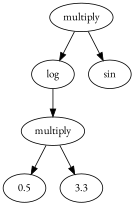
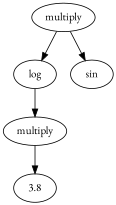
node "0.5": removed
node "3.3": label "3.3" -> "3.8"
